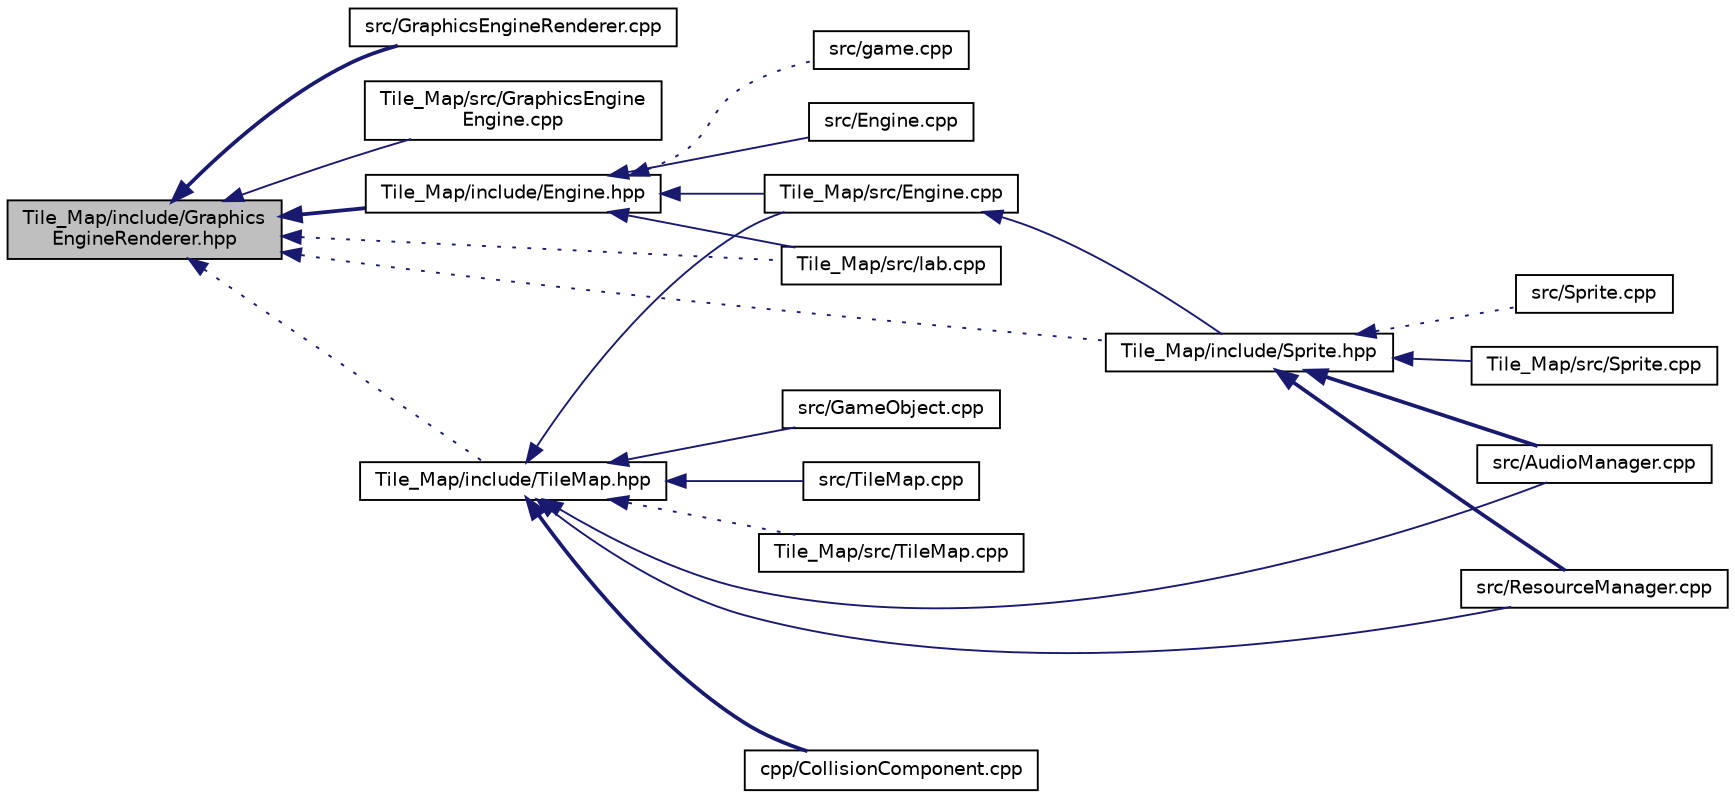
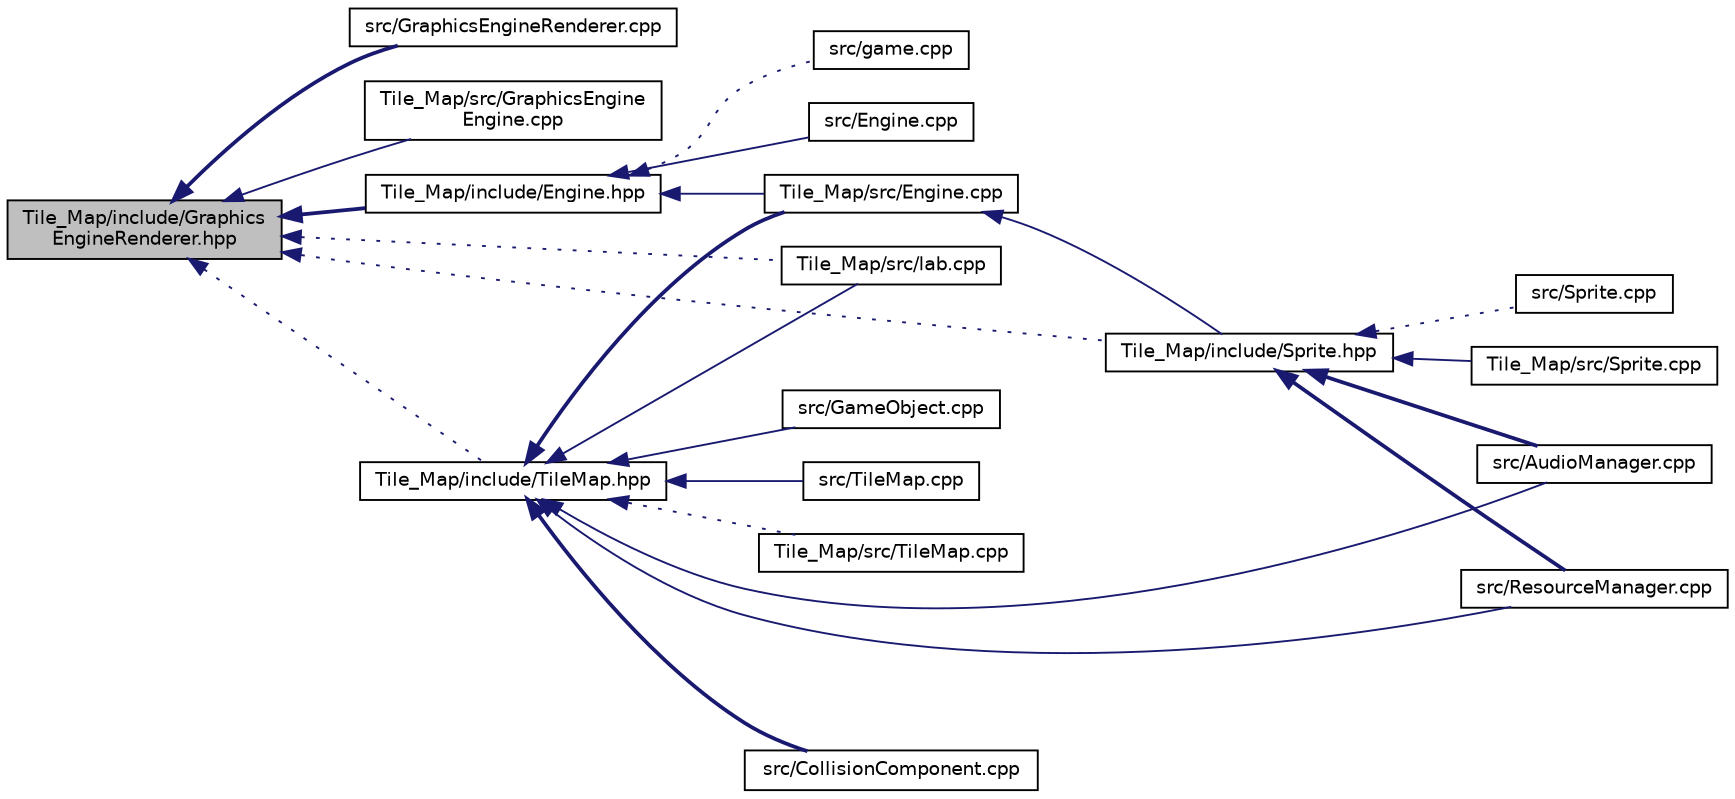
edge "Tile_Map/src/lab.cpp" -> "Tile_Map/include/Engine.hpp": now "Tile_Map/src/lab.cpp" -> "Tile_Map/include/TileMap.hpp"
edge "Tile_Map/src/Engine.cpp" -> "Tile_Map/include/TileMap.hpp": style solid -> bold
node "cpp/CollisionComponent.cpp": label "cpp/CollisionComponent.cpp" -> "src/CollisionComponent.cpp"
